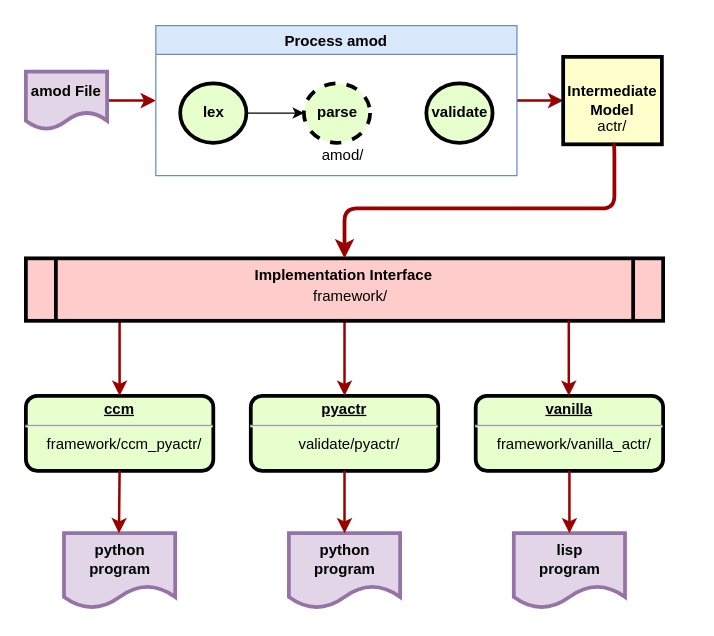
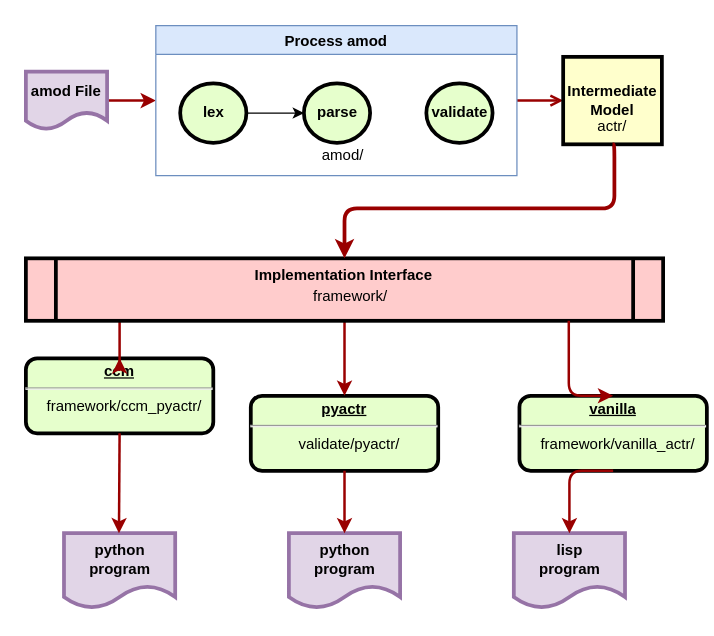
edge "Process amod" -> "Intermediate Model": arrowhead classic -> open
node "parse": style dashed -> solid
node "ccm framework/ccm_pyactr/": moved (119, 433) -> (119, 396)
node "vanilla framework/vanilla_actr/": moved (569, 433) -> (613, 433)
